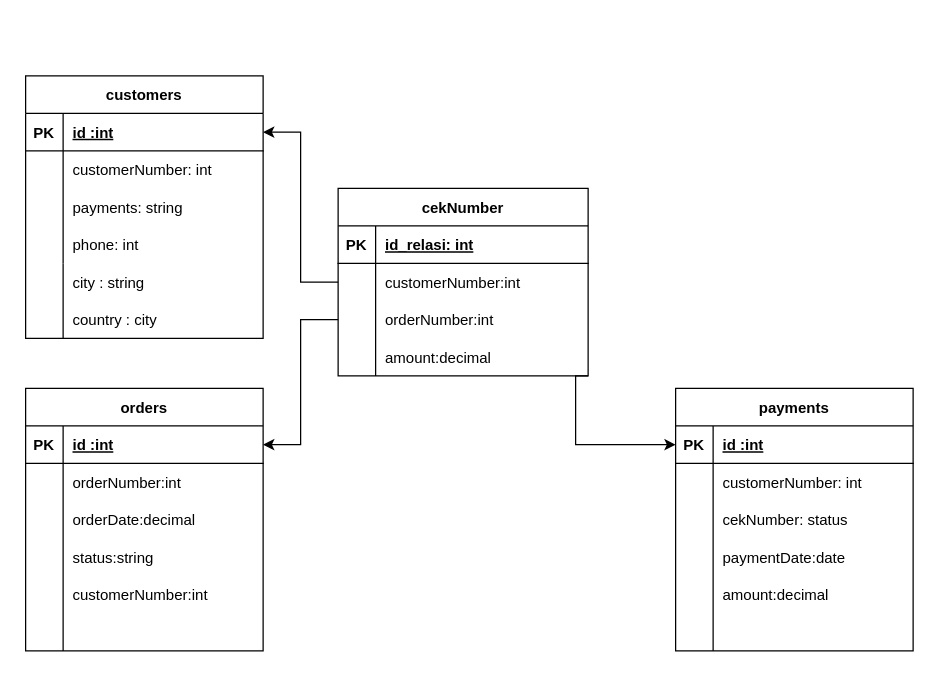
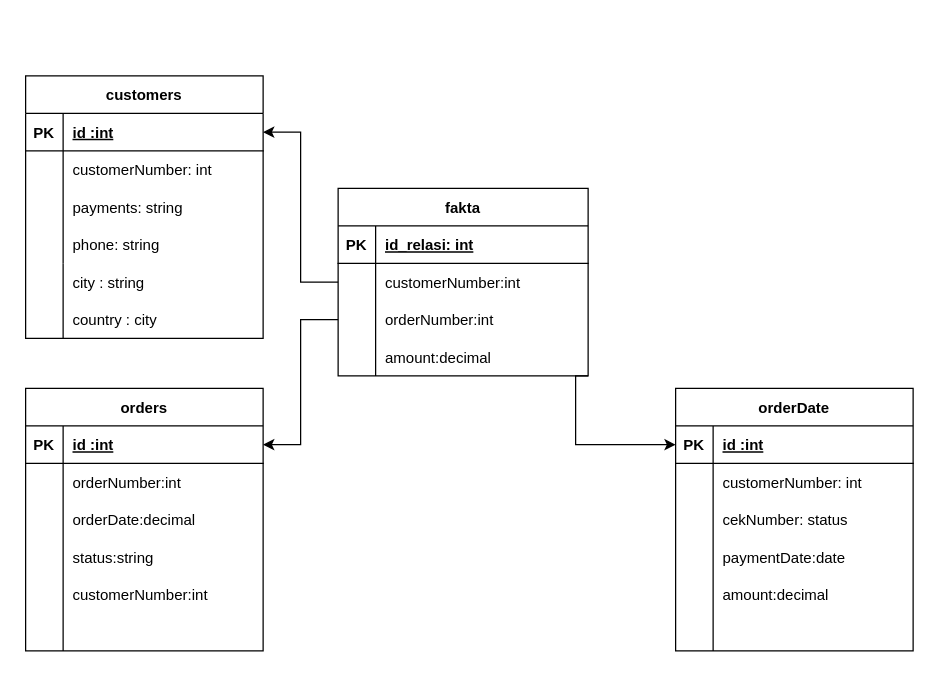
node "cekNumber": label "cekNumber" -> "fakta"
node "phone: int": label "phone: int" -> "phone: string"
node "payments": label "payments" -> "orderDate"
